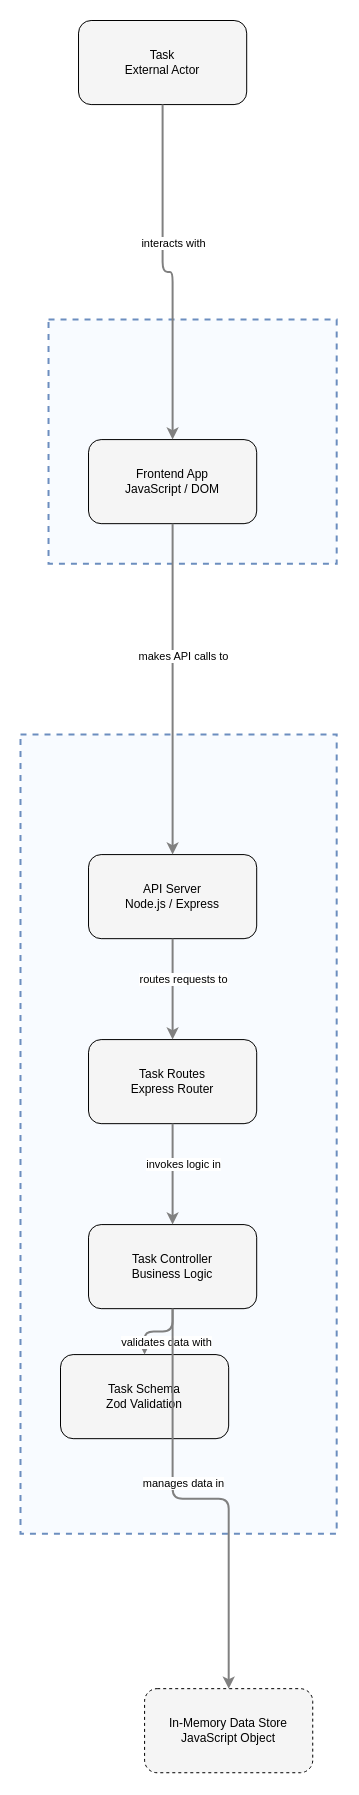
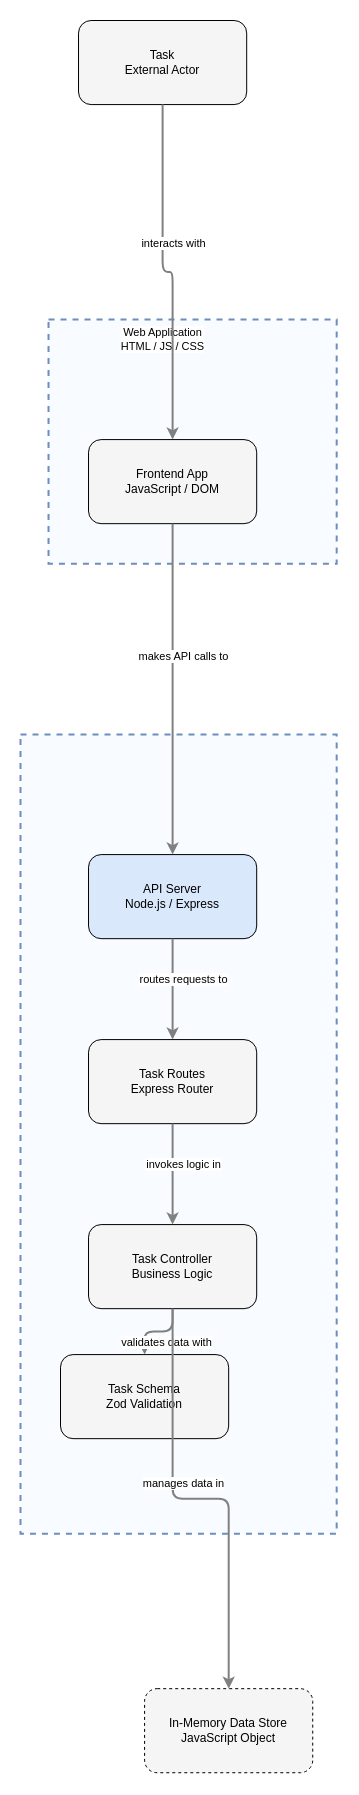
node "Web Application HTML / JS / CSS": added
node "API Server Node.js / Express": fillcolor #f5f5f5 -> #dae8fc
